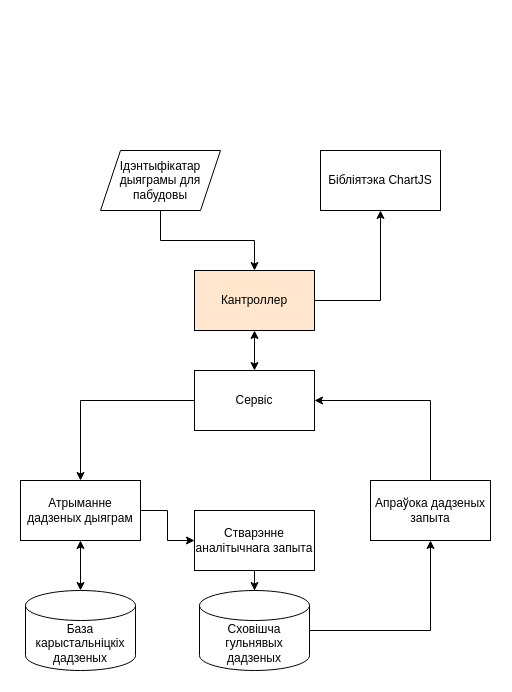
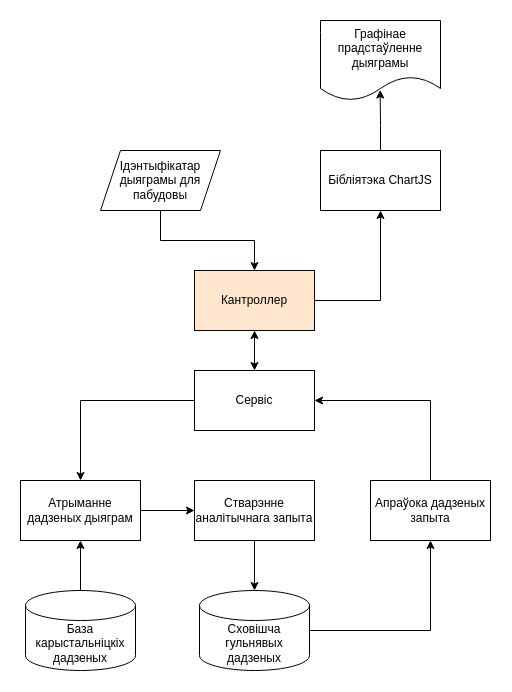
node "Графінае прадстаўленне дыяграмы": added
edge "Бібліятэка ChartJS" -> "Графінае прадстаўленне дыяграмы": added
node "Стварэнне аналітычнага запыта": moved (255, 541) -> (255, 511)
edge "Атрыманне дадзеных дыяграм" -- "База карыстальніцкіх дадзеных": arrowhead classic -> none
